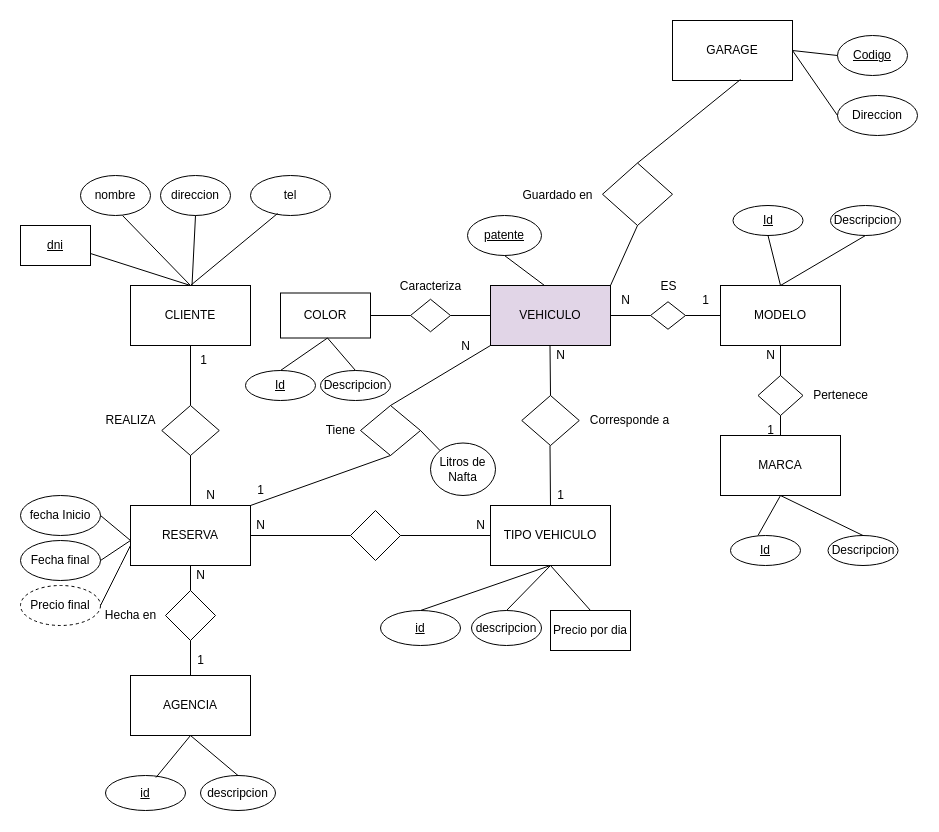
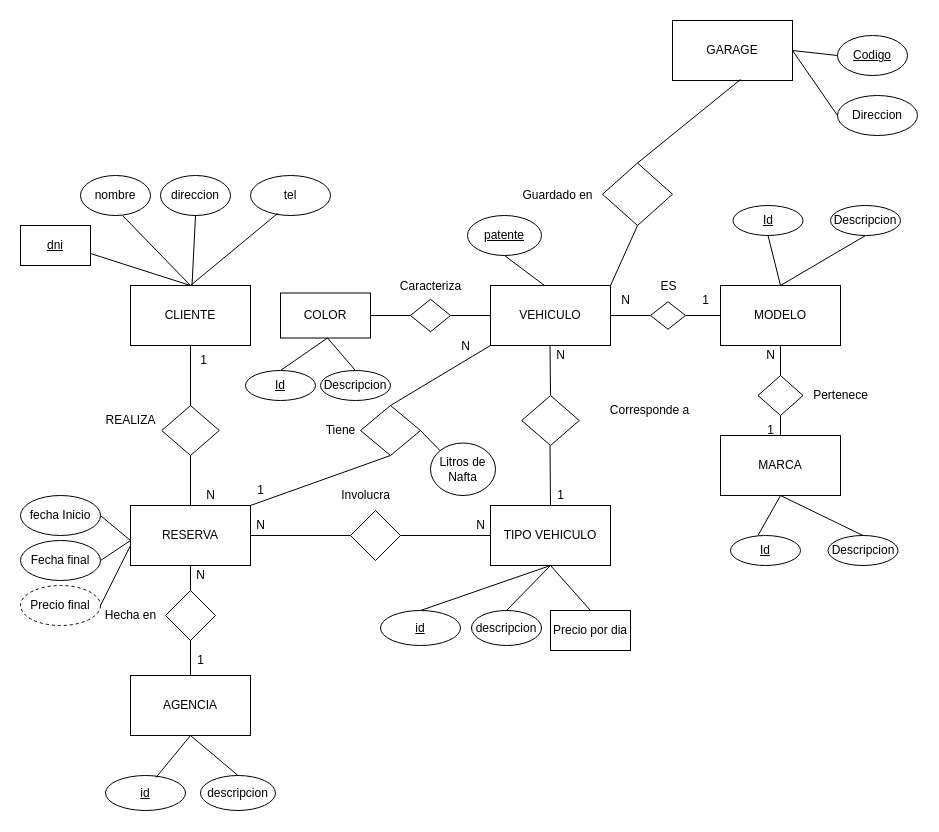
node "VEHICULO": fillcolor #e1d5e7 -> #ffffff
node "Corresponde a": moved (629, 421) -> (649, 411)
node "Involucra": added
